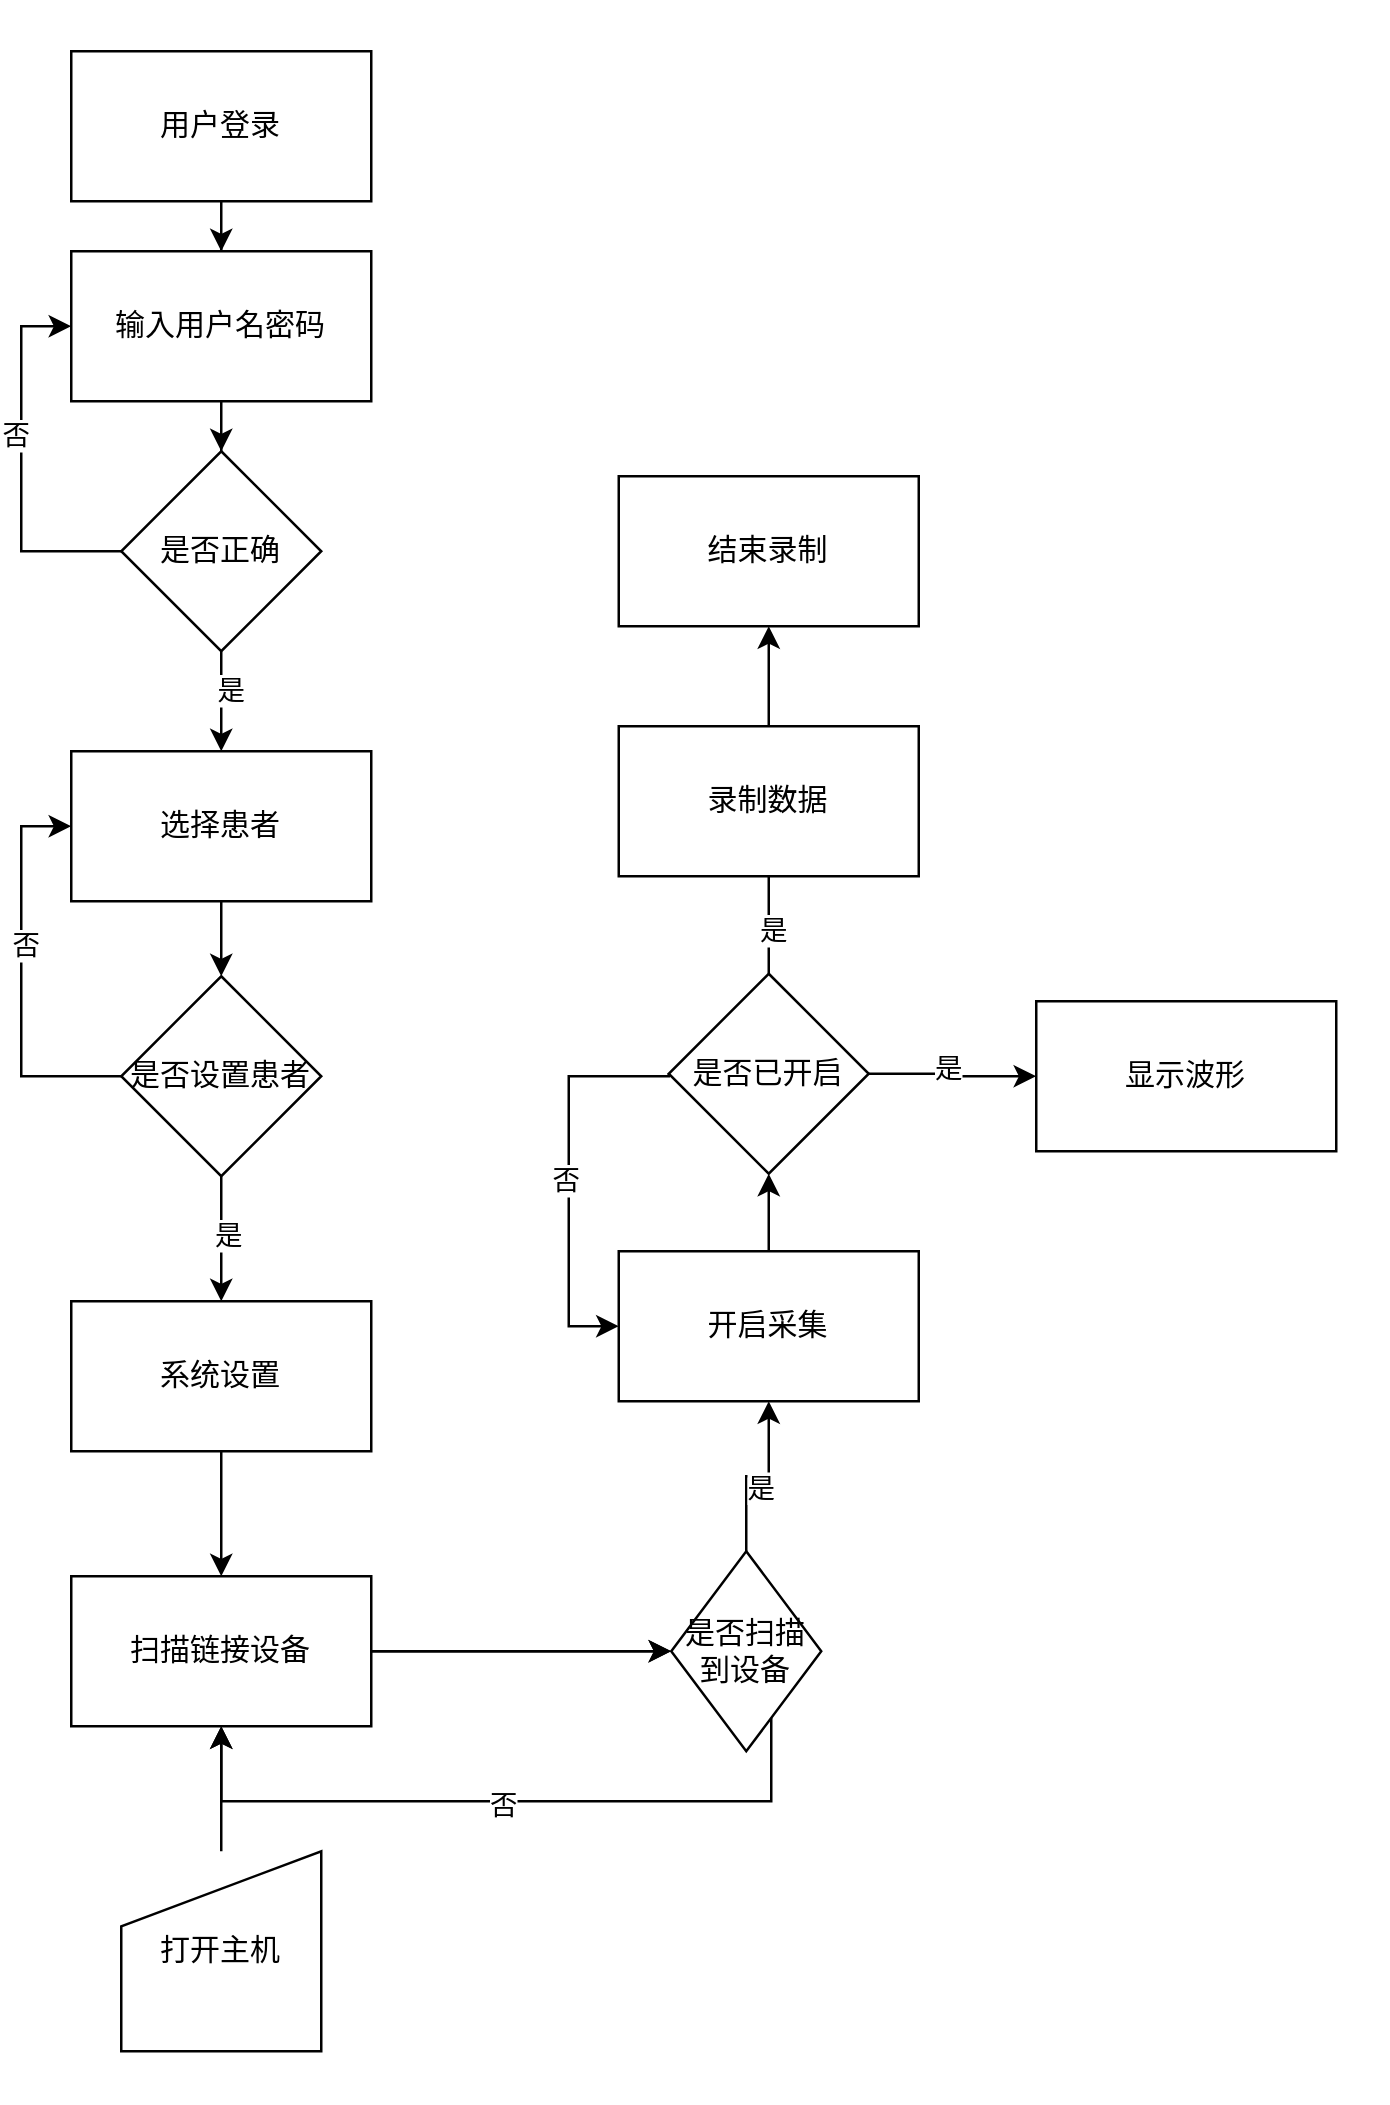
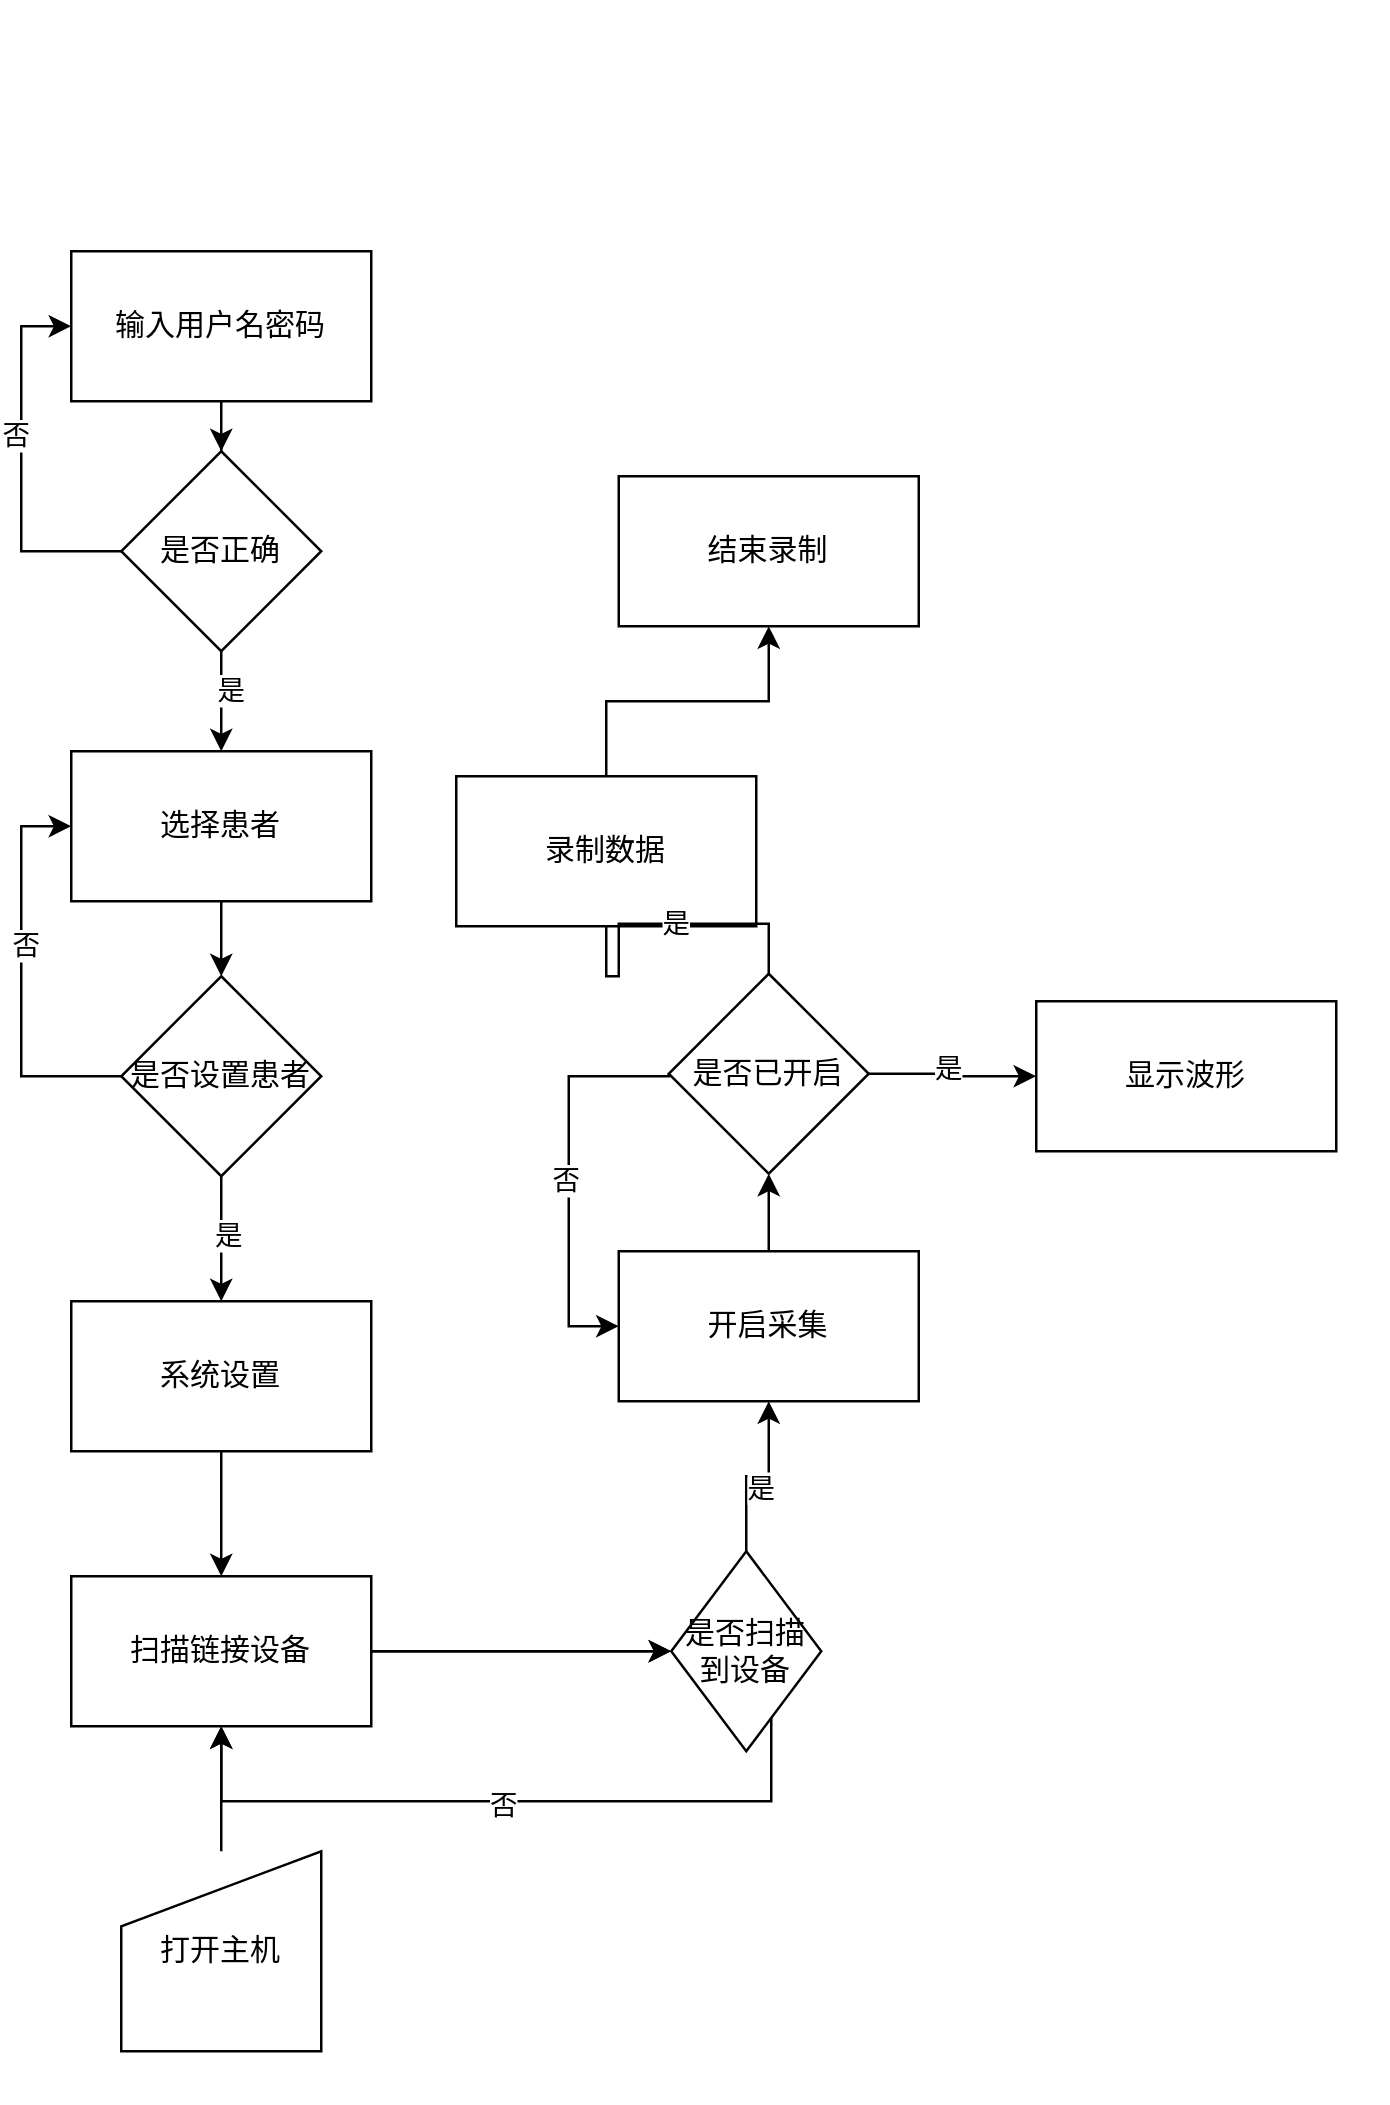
node "用户登录": removed
edge "用户登录" -> "输入用户名密码": removed
node "录制数据": moved (769, 801) -> (606, 851)
